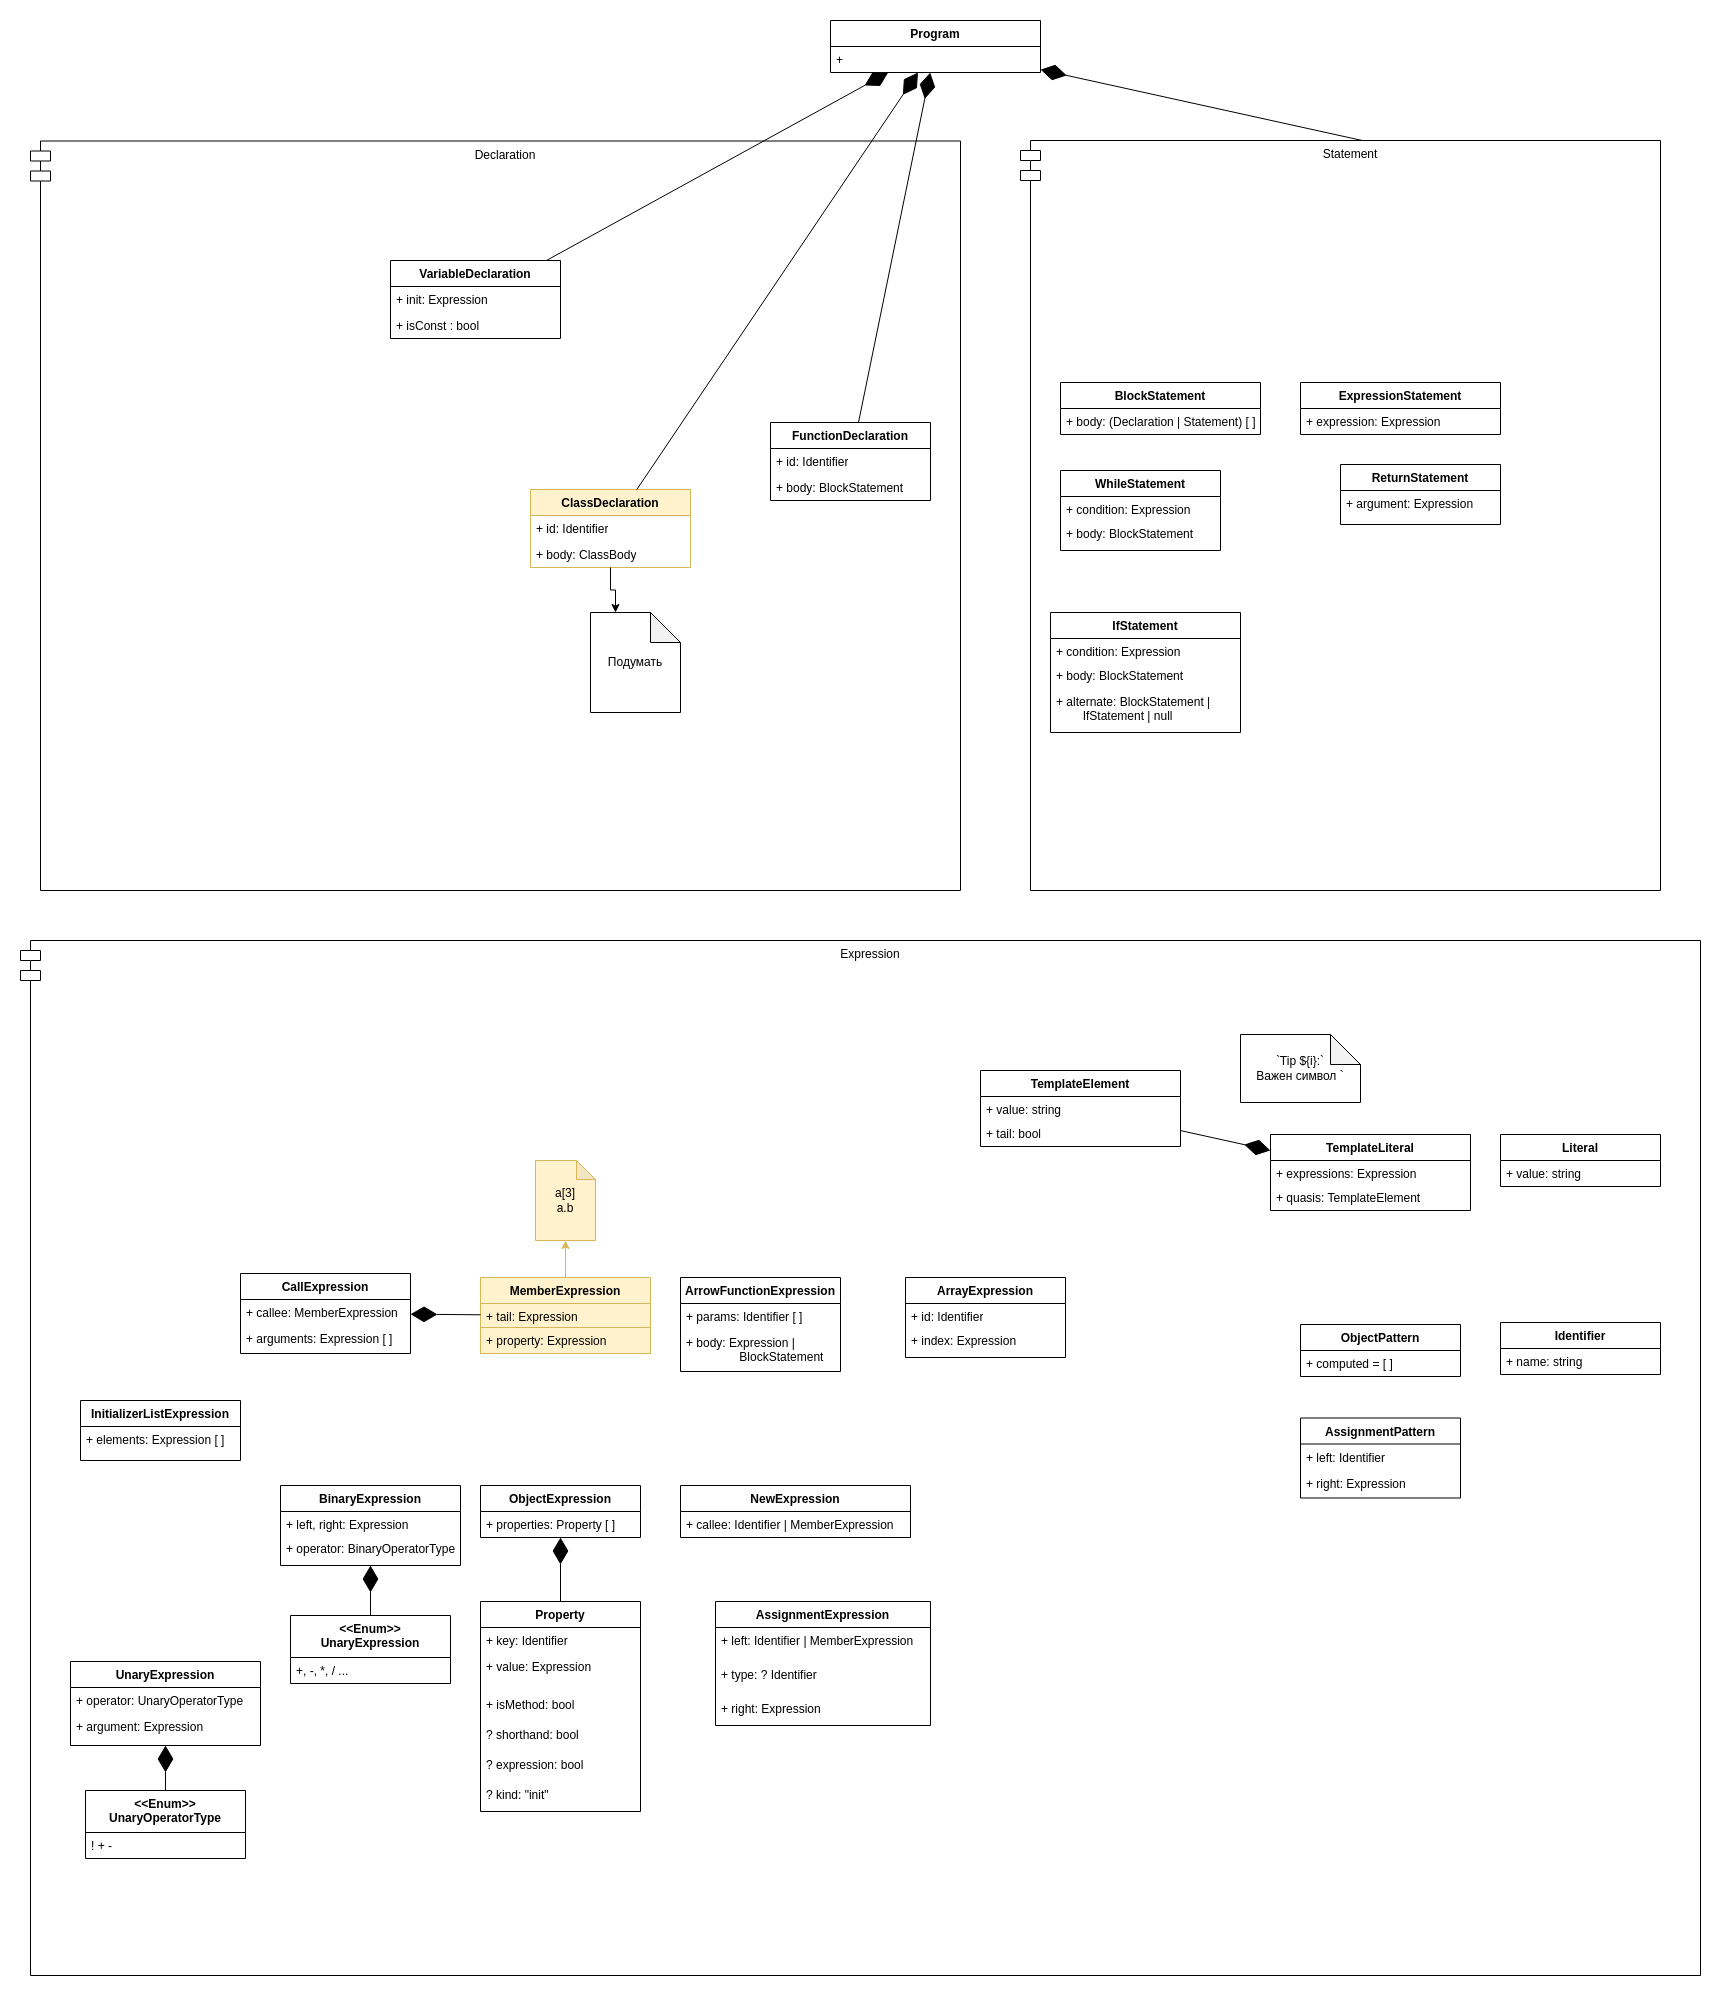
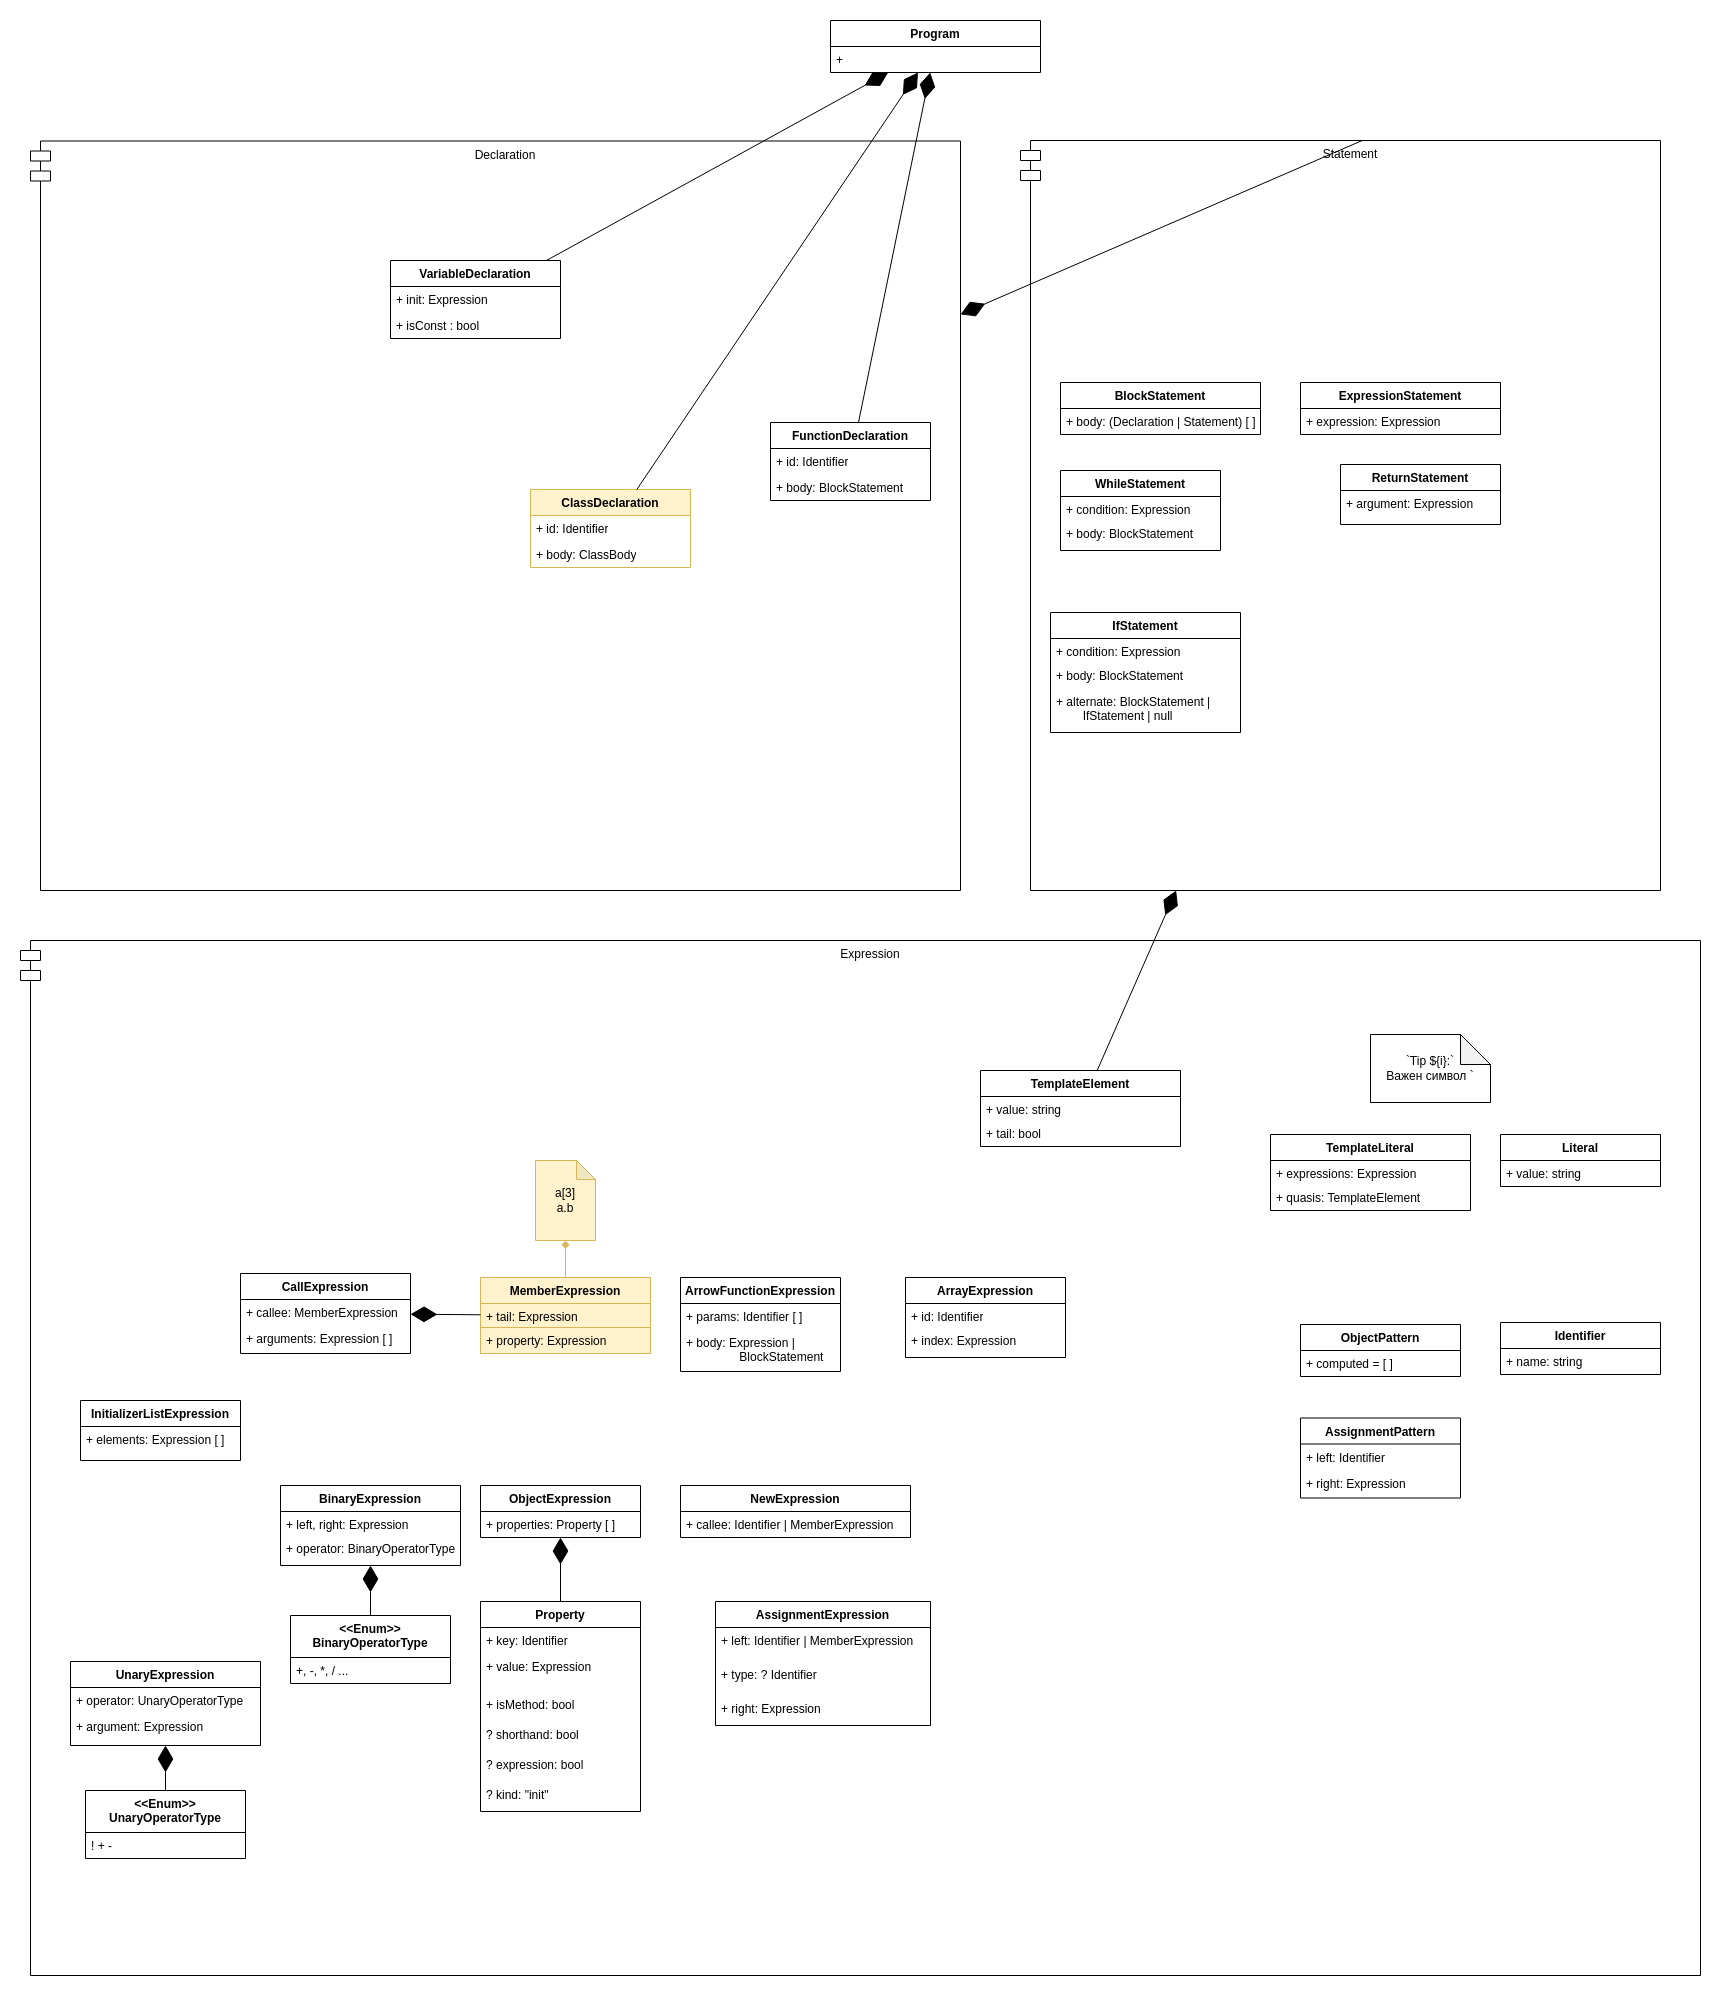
edge "Statement" -> "Program": now "Statement" -> "Declaration"
edge "ClassDeclaration" -> "Подумать": removed
node "Подумать": removed
node "`Tip ${i}:` Важен символ `": moved (1301, 1069) -> (1431, 1069)
edge "TemplateElement" -> "TemplateLiteral": now "TemplateElement" -> "Statement"
edge "MemberExpression" -> "a[3] a.b": arrowhead classic -> diamond
node "<<Enum>> UnaryExpression": label "<<Enum>> UnaryExpression" -> "<<Enum>> BinaryOperatorType"
